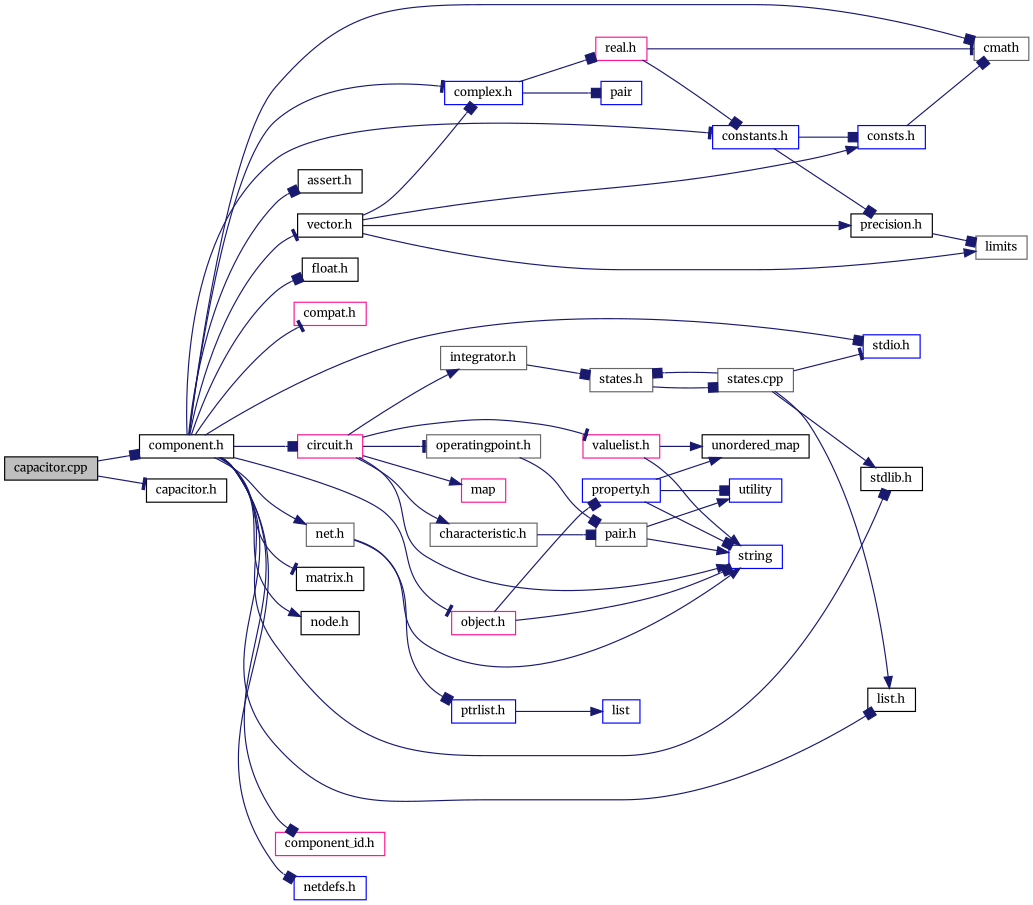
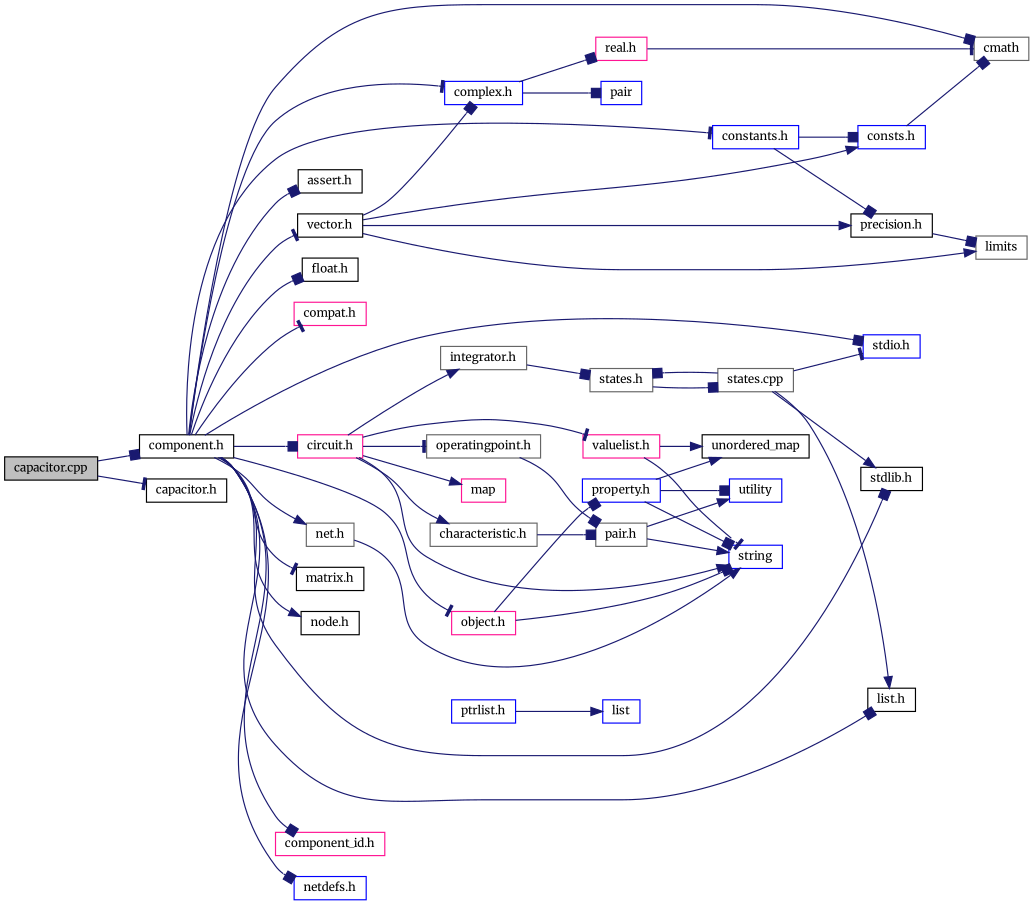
edge "real.h" -> "constants.h": removed
edge "valuelist.h" -> "string": arrowhead normal -> tee
edge "net.h" -> "ptrlist.h": removed
